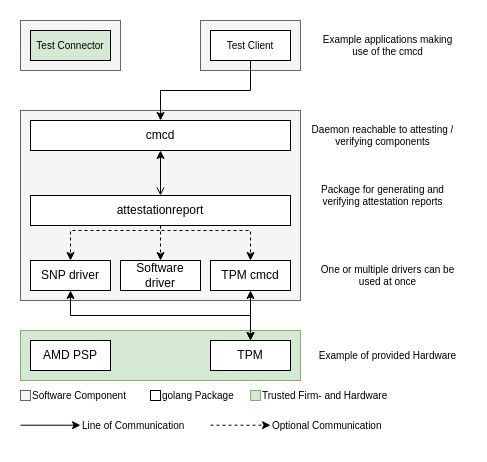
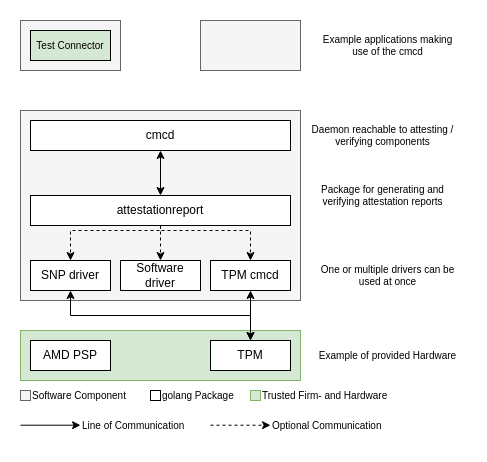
node "Test Client": removed
edge "Test Client" -> "cmcd": removed
edge "cmcd" -- "attestationreport": arrowhead open -> classic
